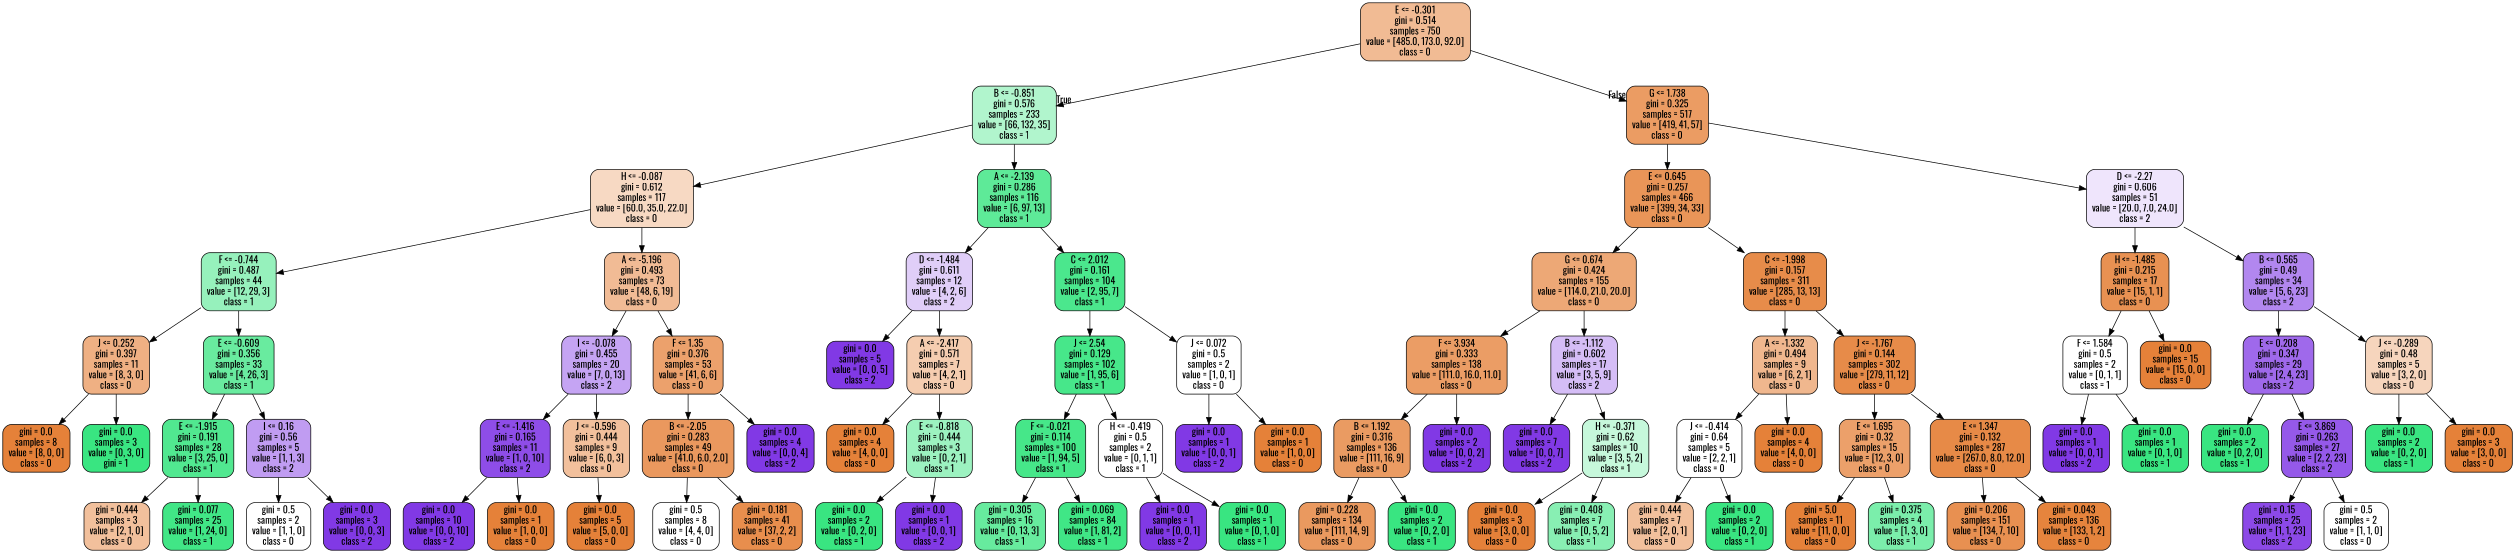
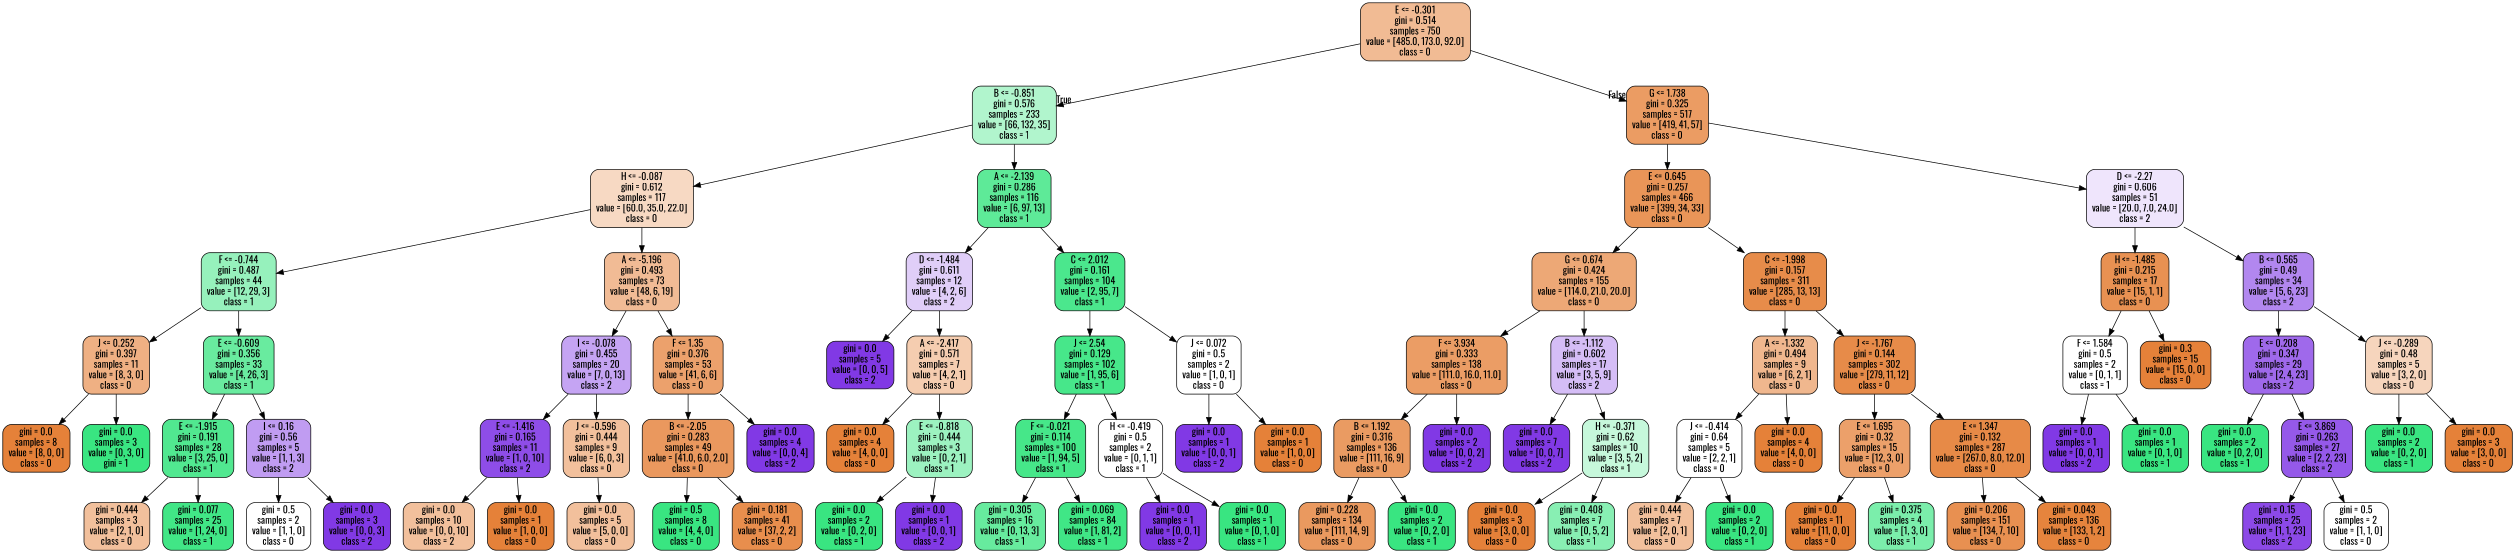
node "gini = 0.0 samples = 15 value = [15, 0, 0] class = 0": label "gini = 0.0 samples = 15 value = [15, 0, 0] class = 0" -> "gini = 0.3 samples = 15 value = [15, 0, 0] class = 0"
node "gini = 0.0 samples = 10 value = [0, 0, 10] class = 2": fillcolor #8139e5 -> #f2c09c
node "gini = 0.0 samples = 5 value = [5, 0, 0] class = 0": fillcolor #e58139 -> #f2c09c
node "gini = 0.5 samples = 8 value = [4, 4, 0] class = 0": fillcolor #ffffff -> #39e581
node "gini = 5.0 samples = 11 value = [11, 0, 0] class = 0": label "gini = 5.0 samples = 11 value = [11, 0, 0] class = 0" -> "gini = 0.0 samples = 11 value = [11, 0, 0] class = 0"
